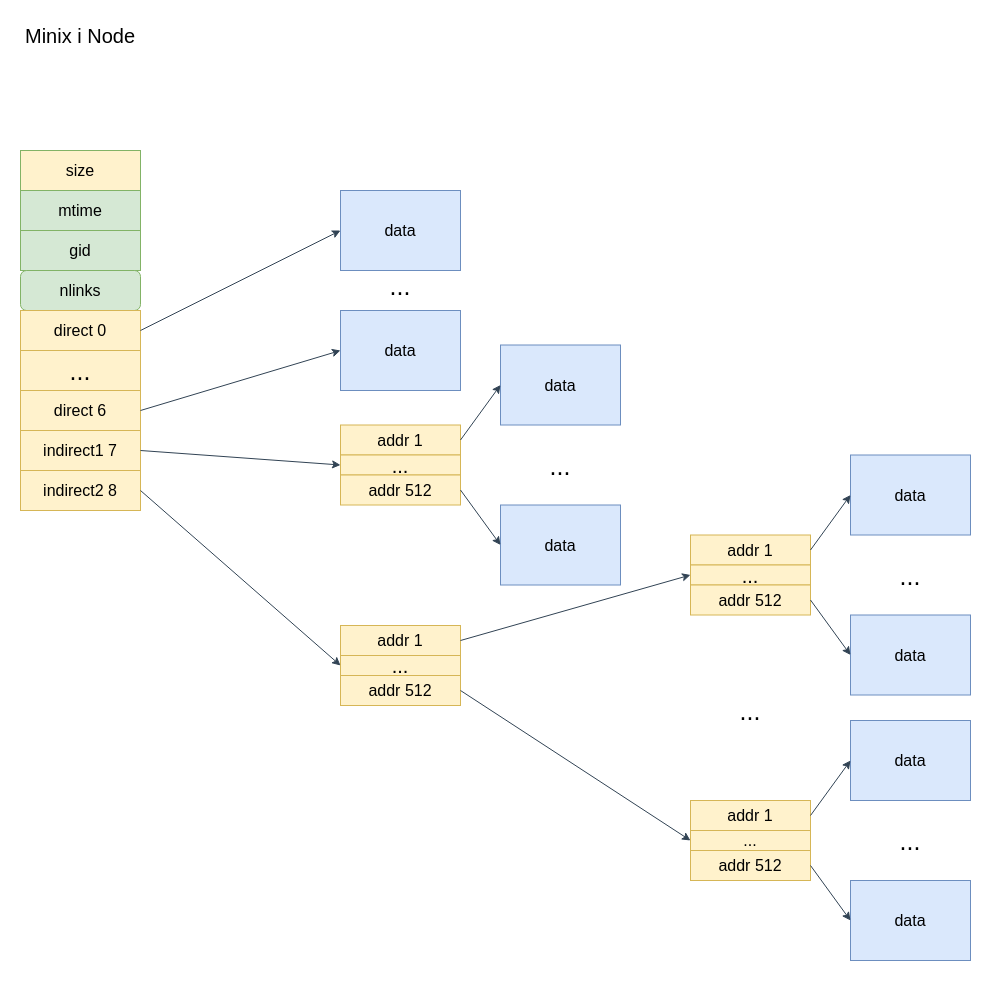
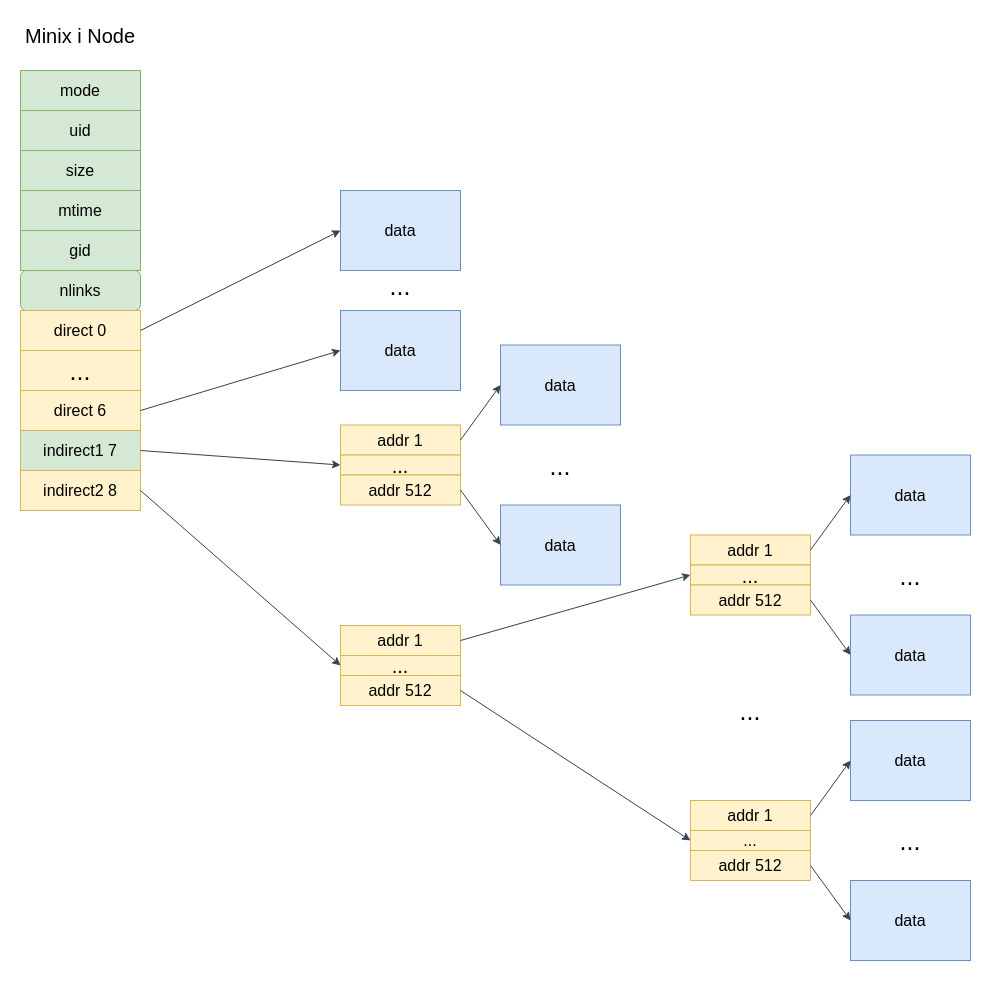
node "mode": added
node "uid": added
node "size": fillcolor #fff2cc -> #d5e8d4
node "indirect1 7": fillcolor #fff2cc -> #d5e8d4
